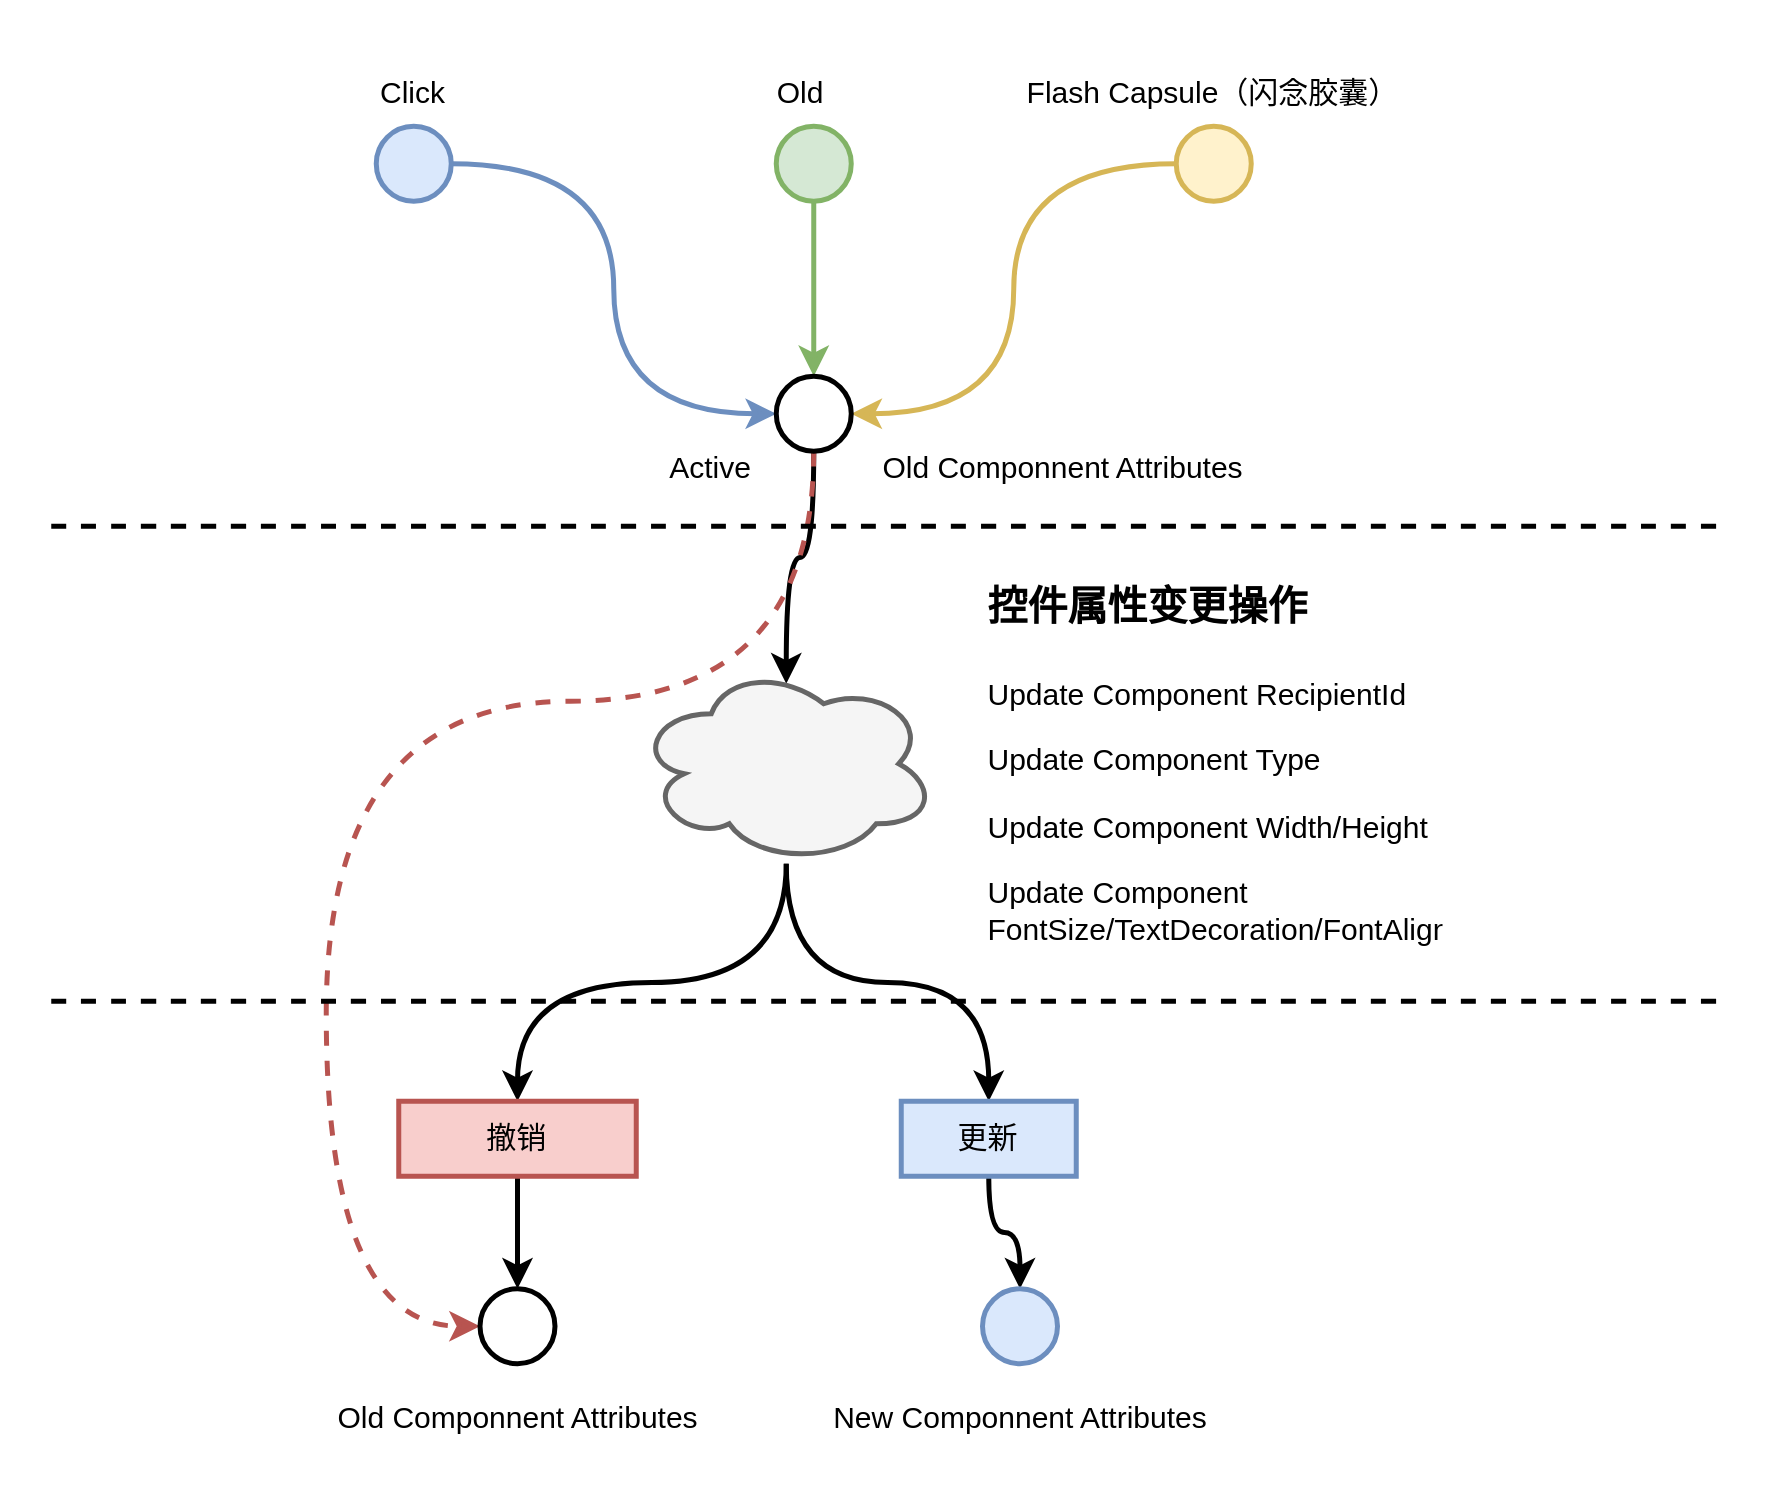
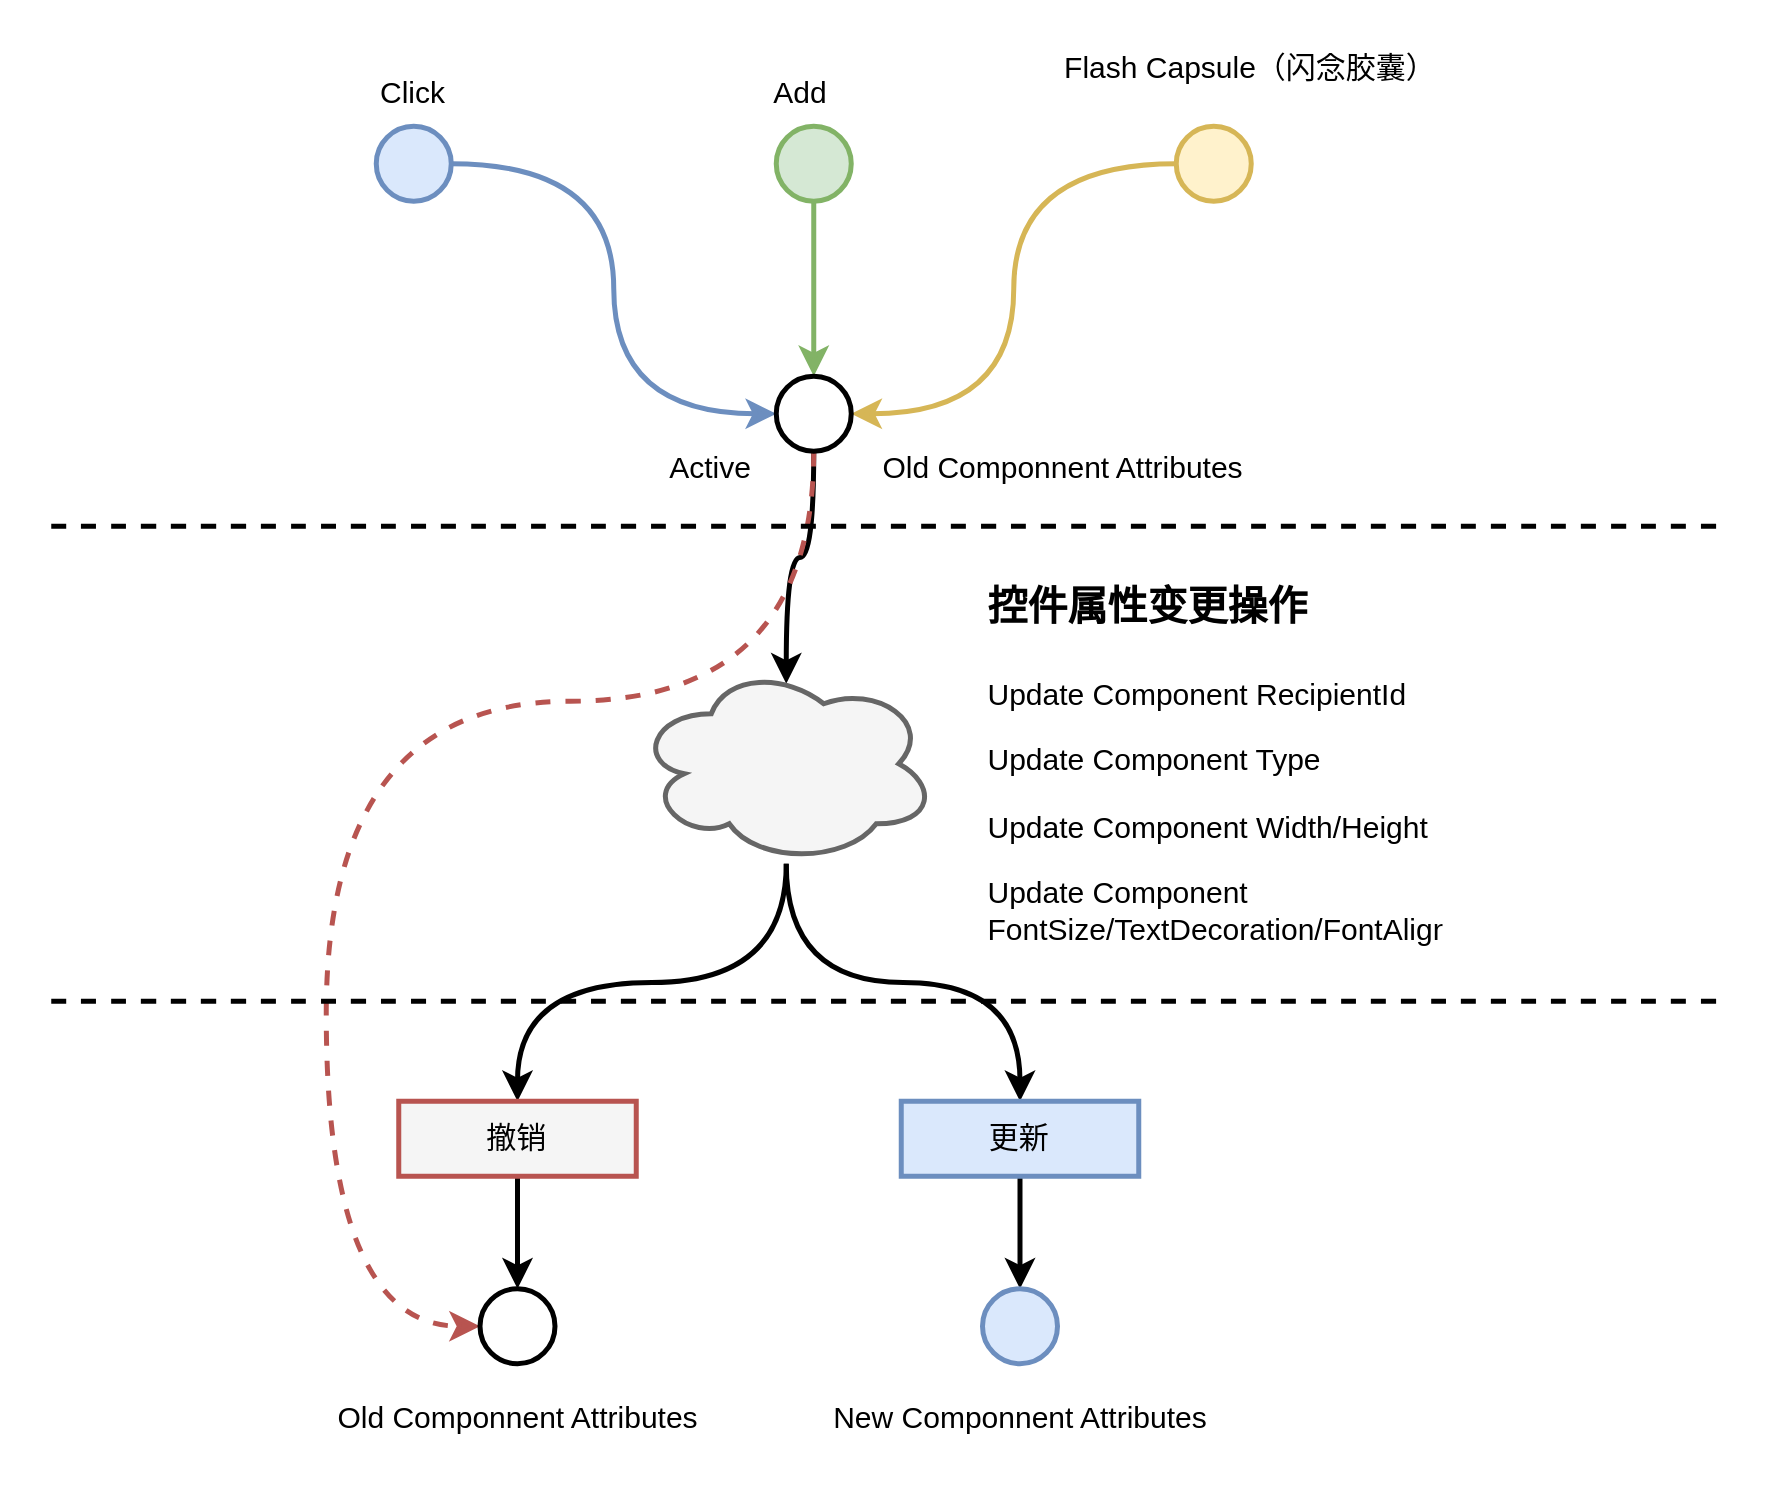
node "Old": label "Old" -> "Add"
node "Flash Capsule（闪念胶囊）": moved (1214, 89) -> (1251, 64)
node "撤销": fillcolor #f8cecc -> #f5f5f5
node "更新": size 175x75 -> 238x75
